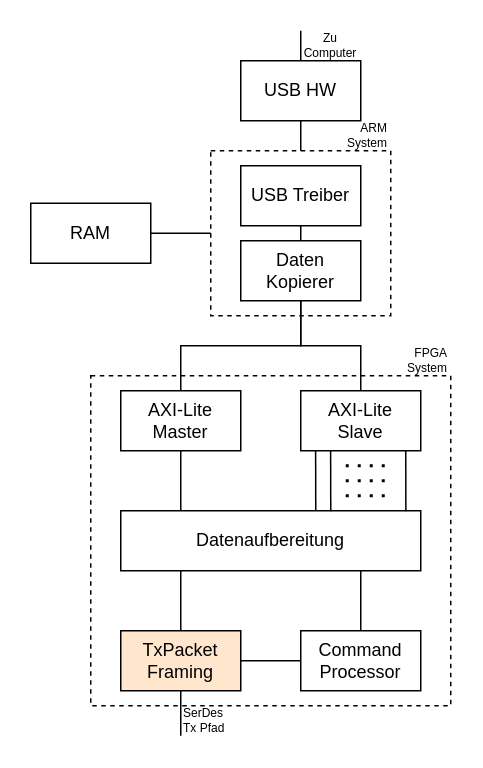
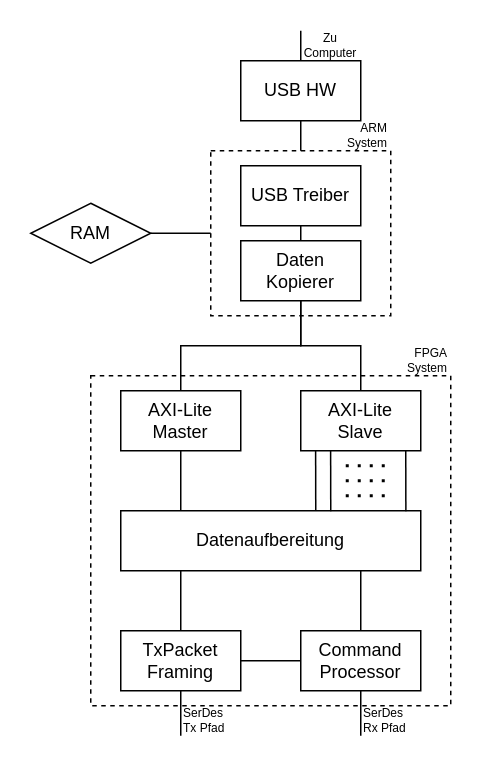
node "RAM": shape rectangle -> diamond
node "TxPacket Framing": fillcolor #ffe6cc -> #ffffff
edge "Command Processor" -- "SerDesRx Pfad": added
node "SerDesRx Pfad": added
